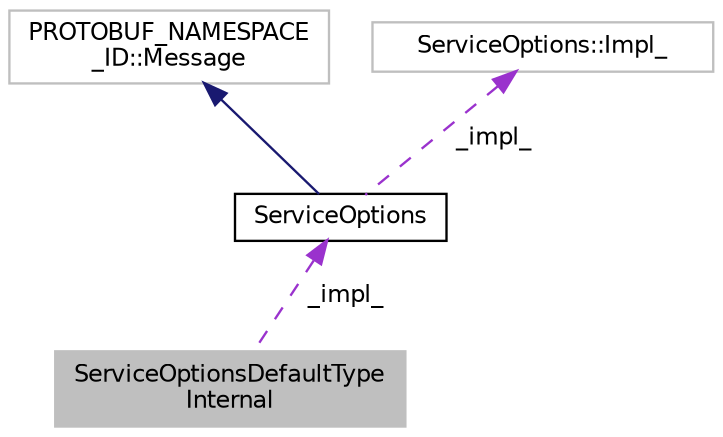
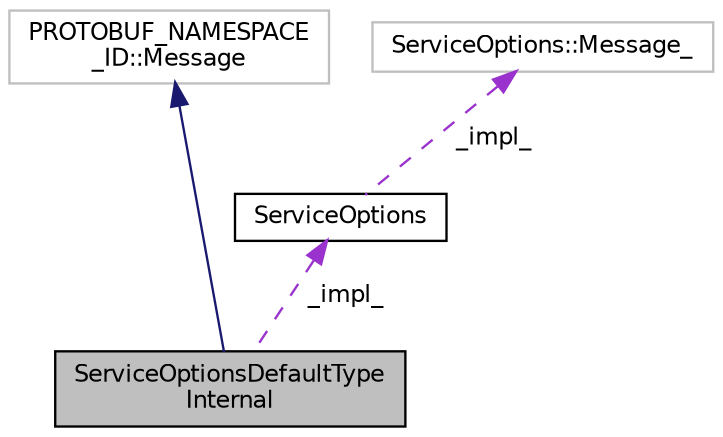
node "ServiceOptions::Impl_": label "ServiceOptions::Impl_" -> "ServiceOptions::Message_"
edge "ServiceOptions" -> "PROTOBUF_NAMESPACE _ID::Message": now "ServiceOptionsDefaultType Internal" -> "PROTOBUF_NAMESPACE _ID::Message"
node "ServiceOptionsDefaultType Internal": color grey75 -> black
